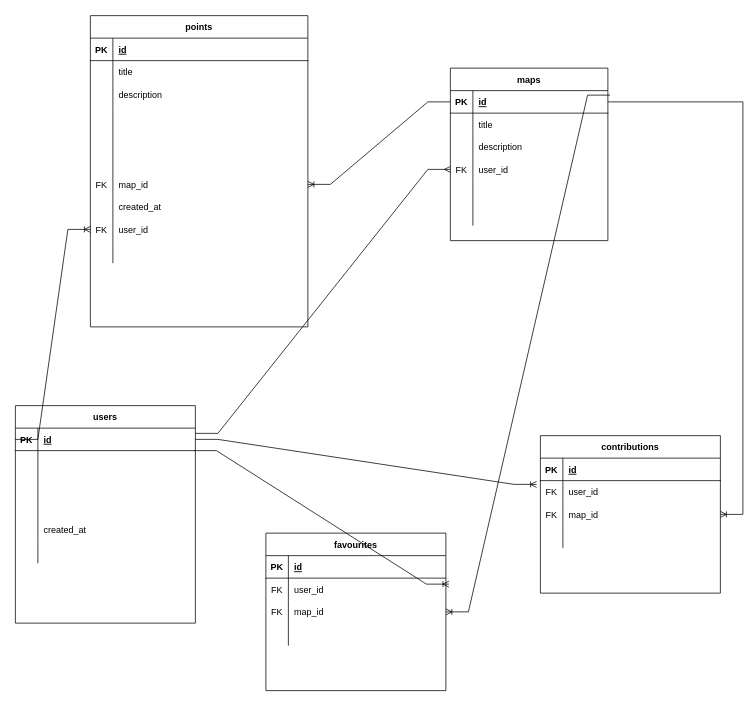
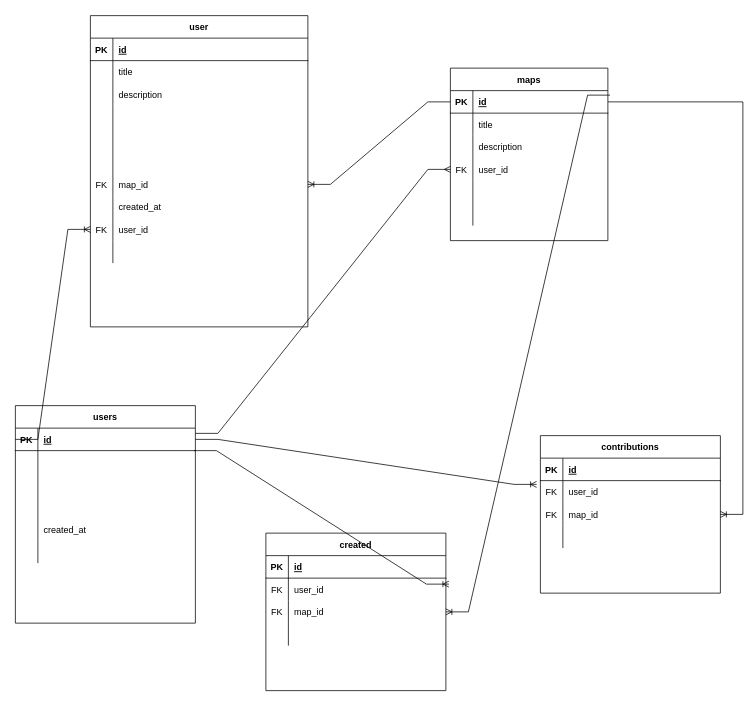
node "points": label "points" -> "user"
node "favourites": label "favourites" -> "created"
